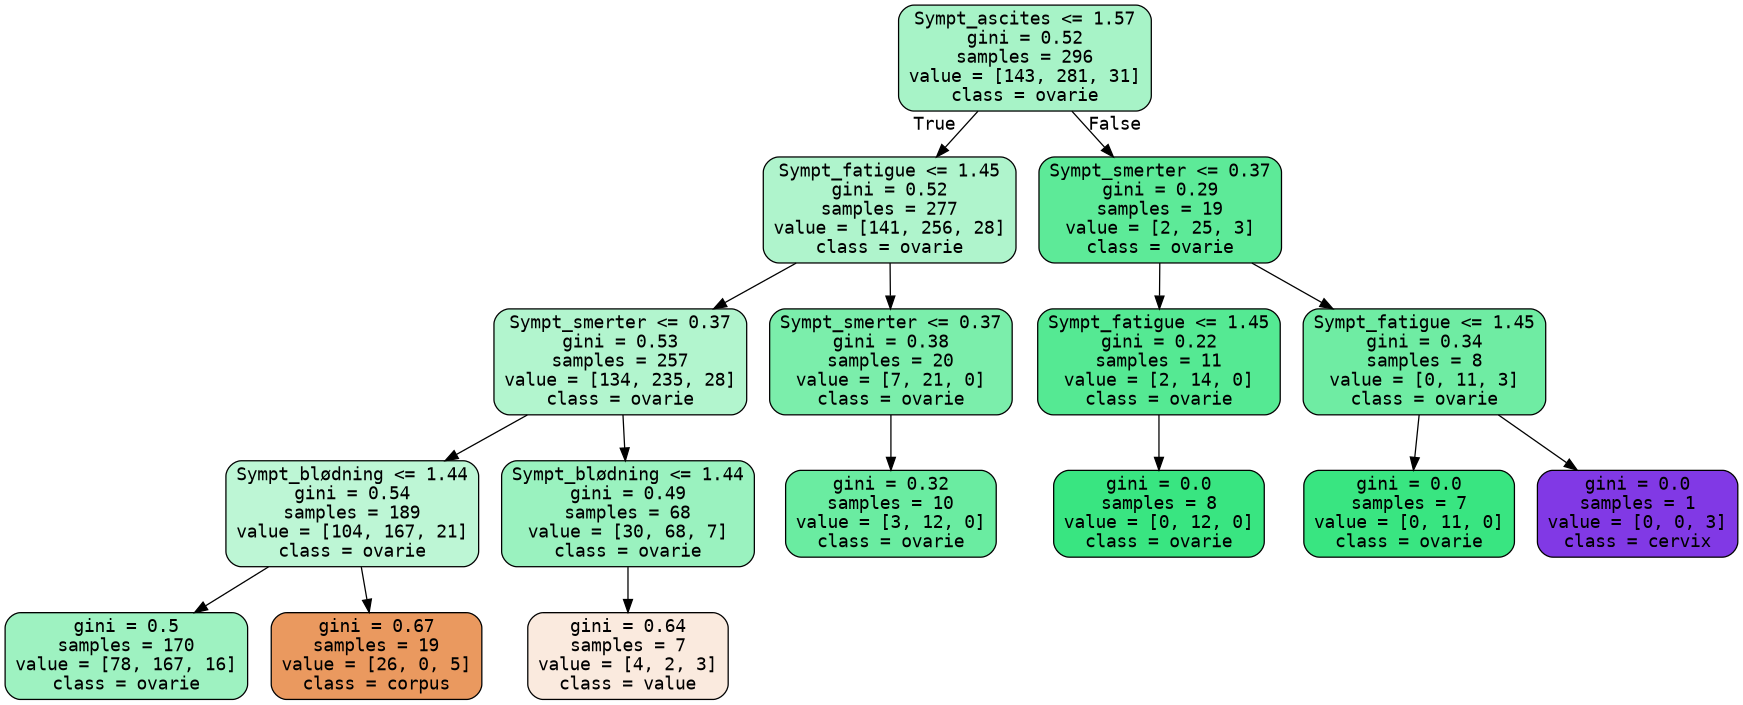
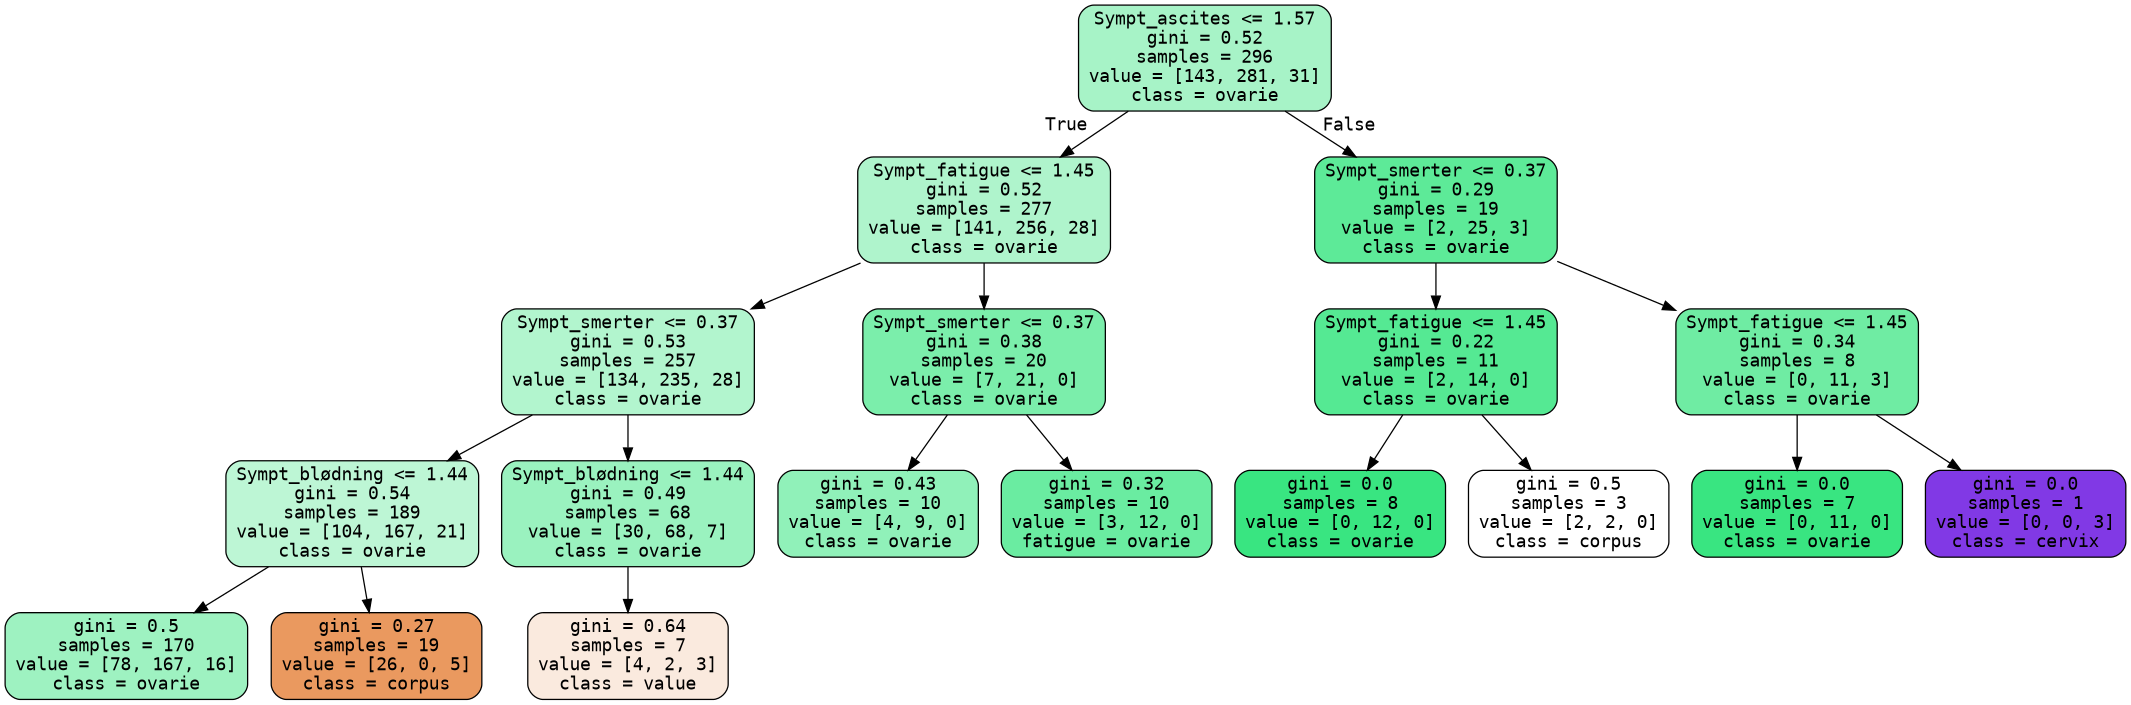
node "gini = 0.43 samples = 10 value = [4, 9, 0] class = ovarie": added
node "gini = 0.32 samples = 10 value = [3, 12, 0] class = ovarie": label "gini = 0.32 samples = 10 value = [3, 12, 0] class = ovarie" -> "gini = 0.32 samples = 10 value = [3, 12, 0] fatigue = ovarie"
node "gini = 0.5 samples = 3 value = [2, 2, 0] class = corpus": added
node "gini = 0.67 samples = 19 value = [26, 0, 5] class = corpus": label "gini = 0.67 samples = 19 value = [26, 0, 5] class = corpus" -> "gini = 0.27 samples = 19 value = [26, 0, 5] class = corpus"
